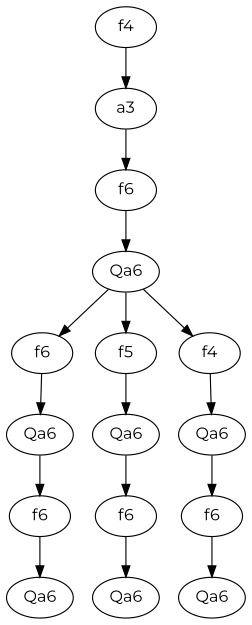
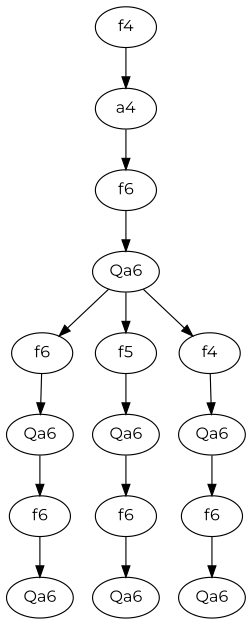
node "a3": label "a3" -> "a4"
